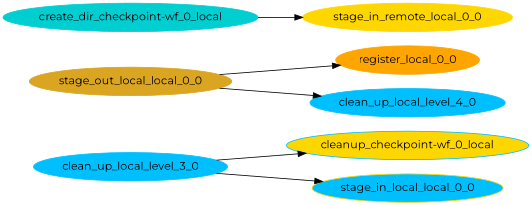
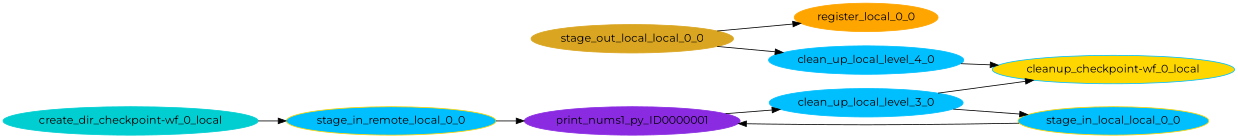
node "stage_in_remote_local_0_0": fillcolor gold -> deepskyblue
edge "clean_up_local_level_4_0" -> "cleanup_checkpoint-wf_0_local": added
node "print_nums1_py_ID0000001": added
